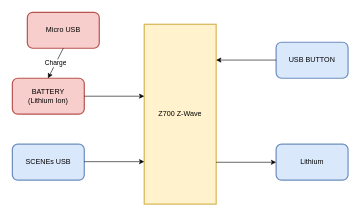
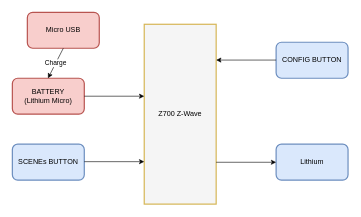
node "USB BUTTON": label "USB BUTTON" -> "CONFIG BUTTON"
node "BATTERY (Lithium Ion)": label "BATTERY (Lithium Ion)" -> "BATTERY (Lithium Micro)"
node "Z700 Z-Wave": fillcolor #fff2cc -> #f5f5f5
node "SCENEs USB": label "SCENEs USB" -> "SCENEs BUTTON"
